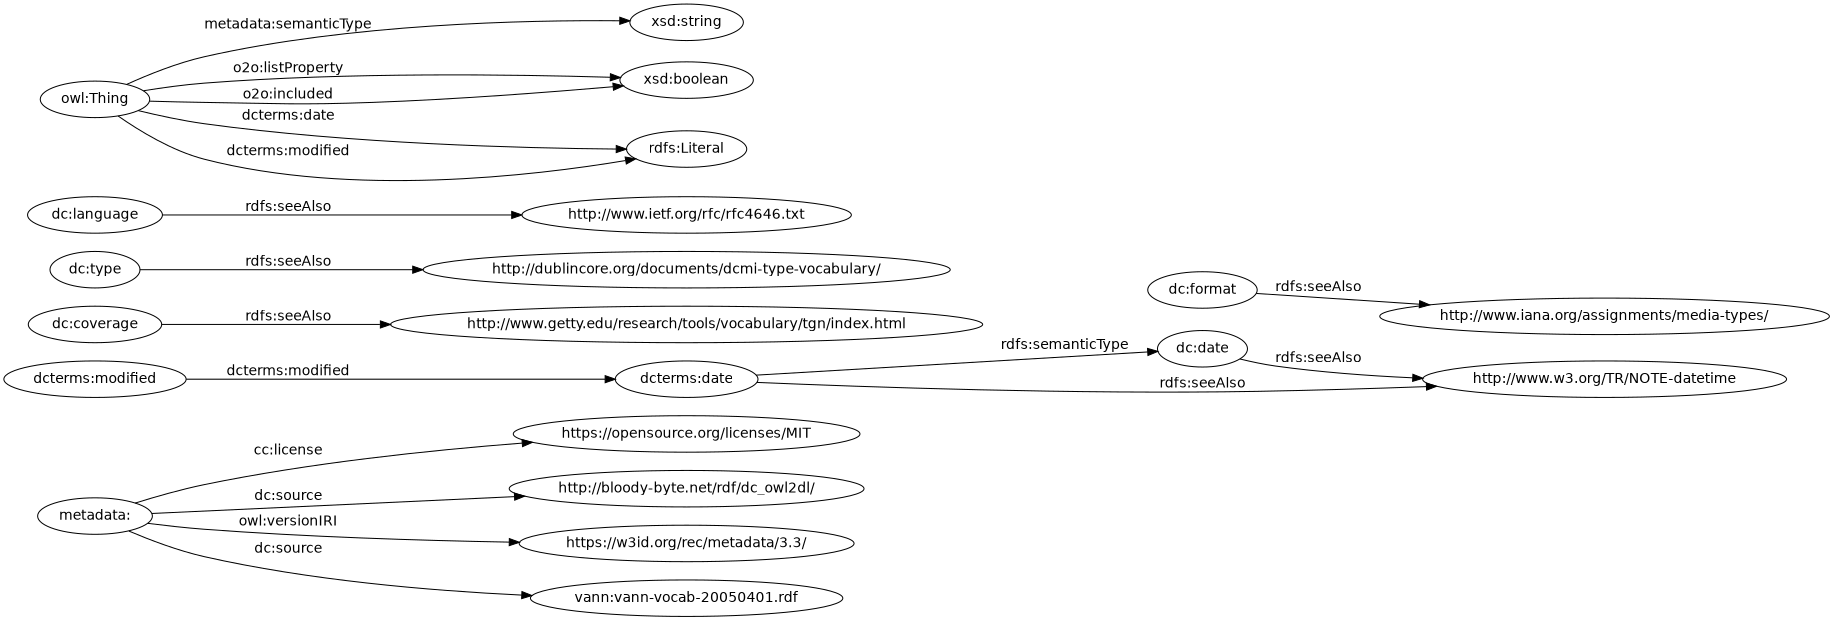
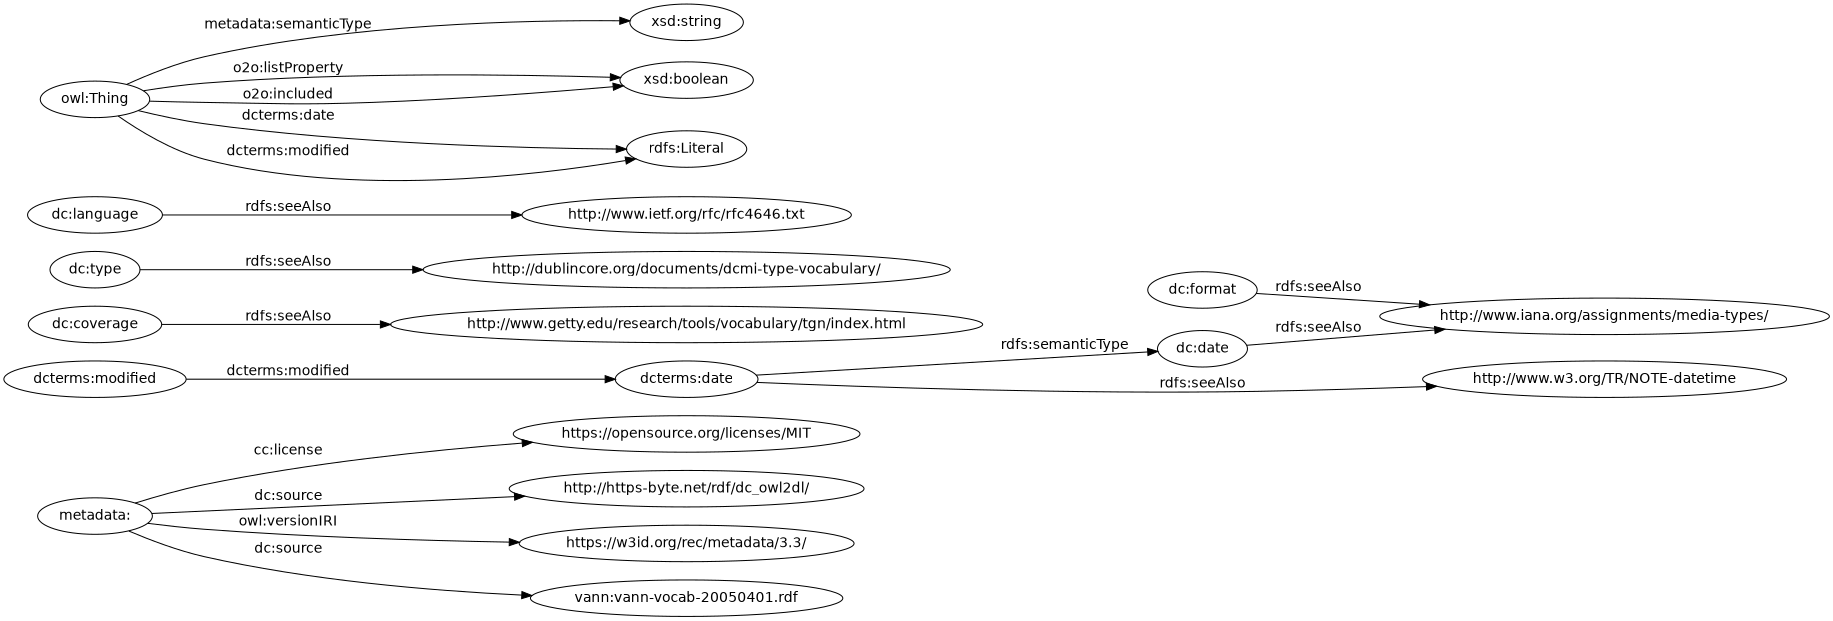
edge "dc:date" -> "http://www.w3.org/TR/NOTE-datetime": now "dc:date" -> "http://www.iana.org/assignments/media-types/"
node "http://bloody-byte.net/rdf/dc_owl2dl/": label "http://bloody-byte.net/rdf/dc_owl2dl/" -> "http://https-byte.net/rdf/dc_owl2dl/"
